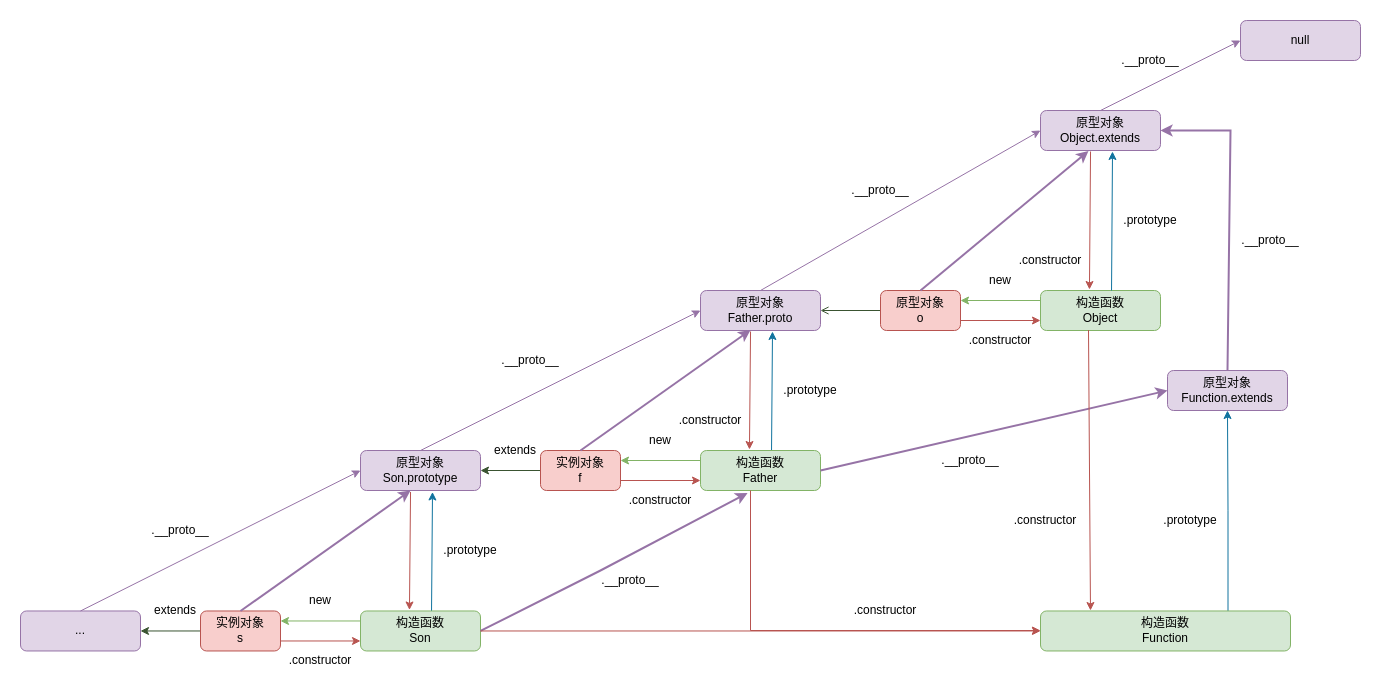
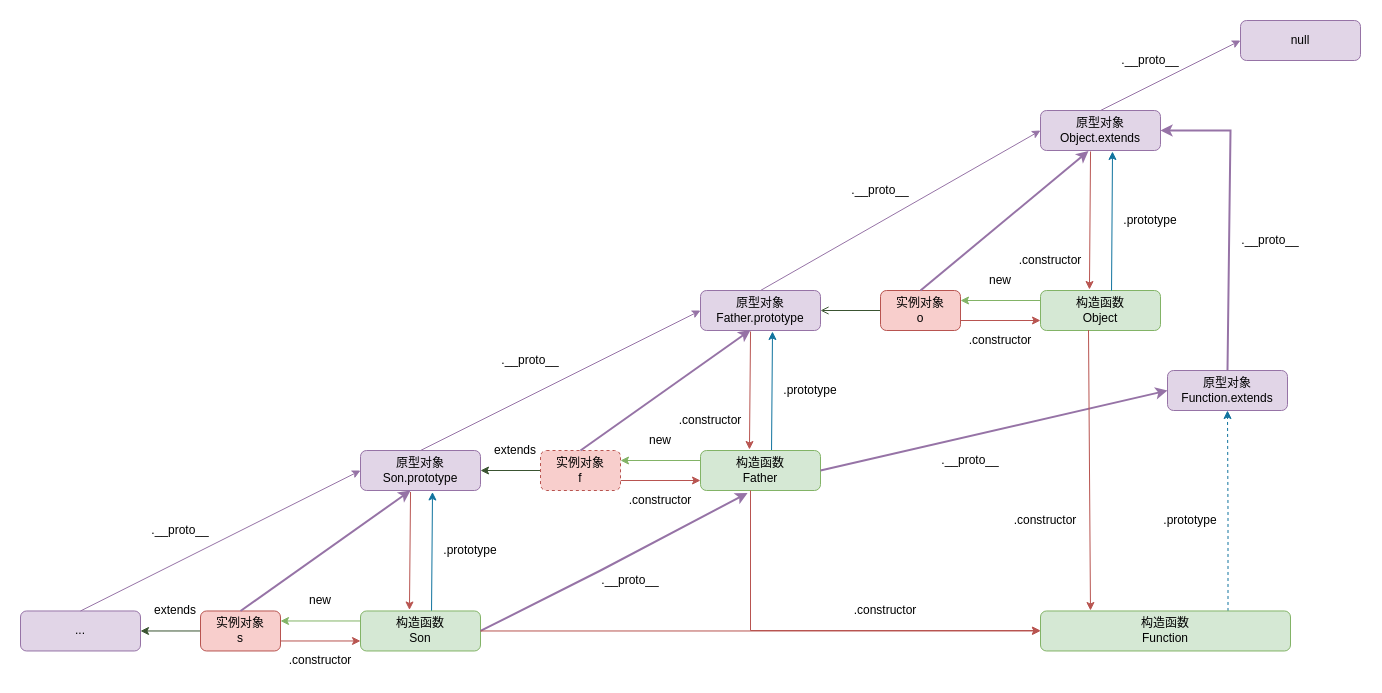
node "原型对象 Father.proto": label "原型对象 Father.proto" -> "原型对象 Father.prototype"
node "原型对象 o": label "原型对象 o" -> "实例对象 o"
node "实例对象 f": style solid -> dashed
edge "构造函数 Function" -> "原型对象 Function.extends": style solid -> dashed
